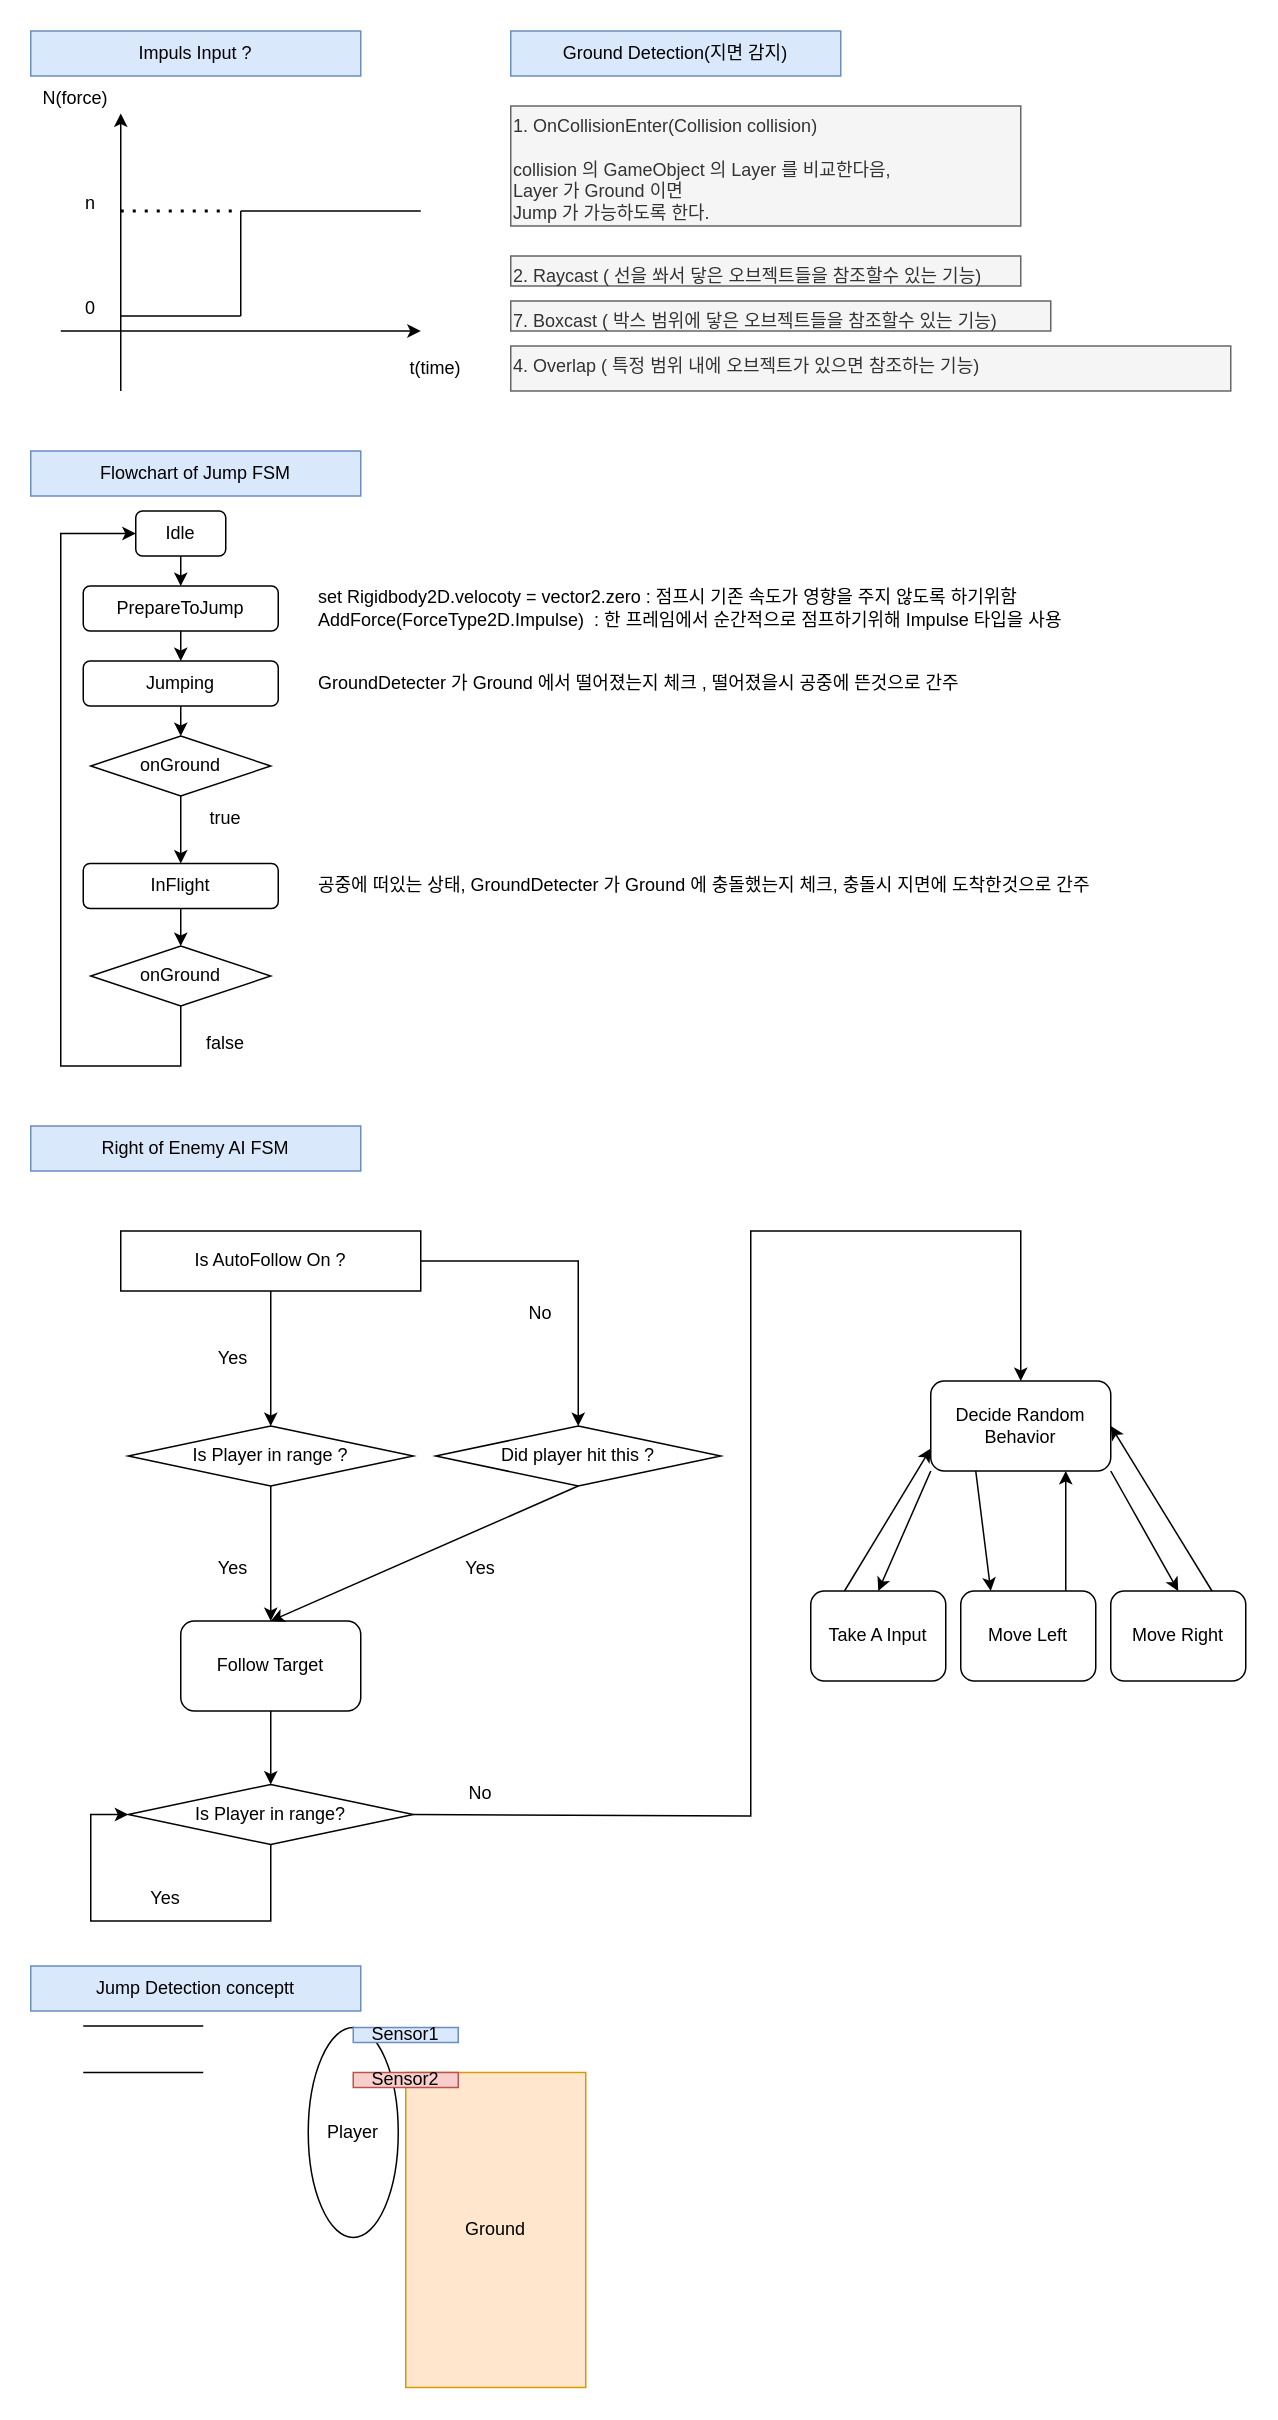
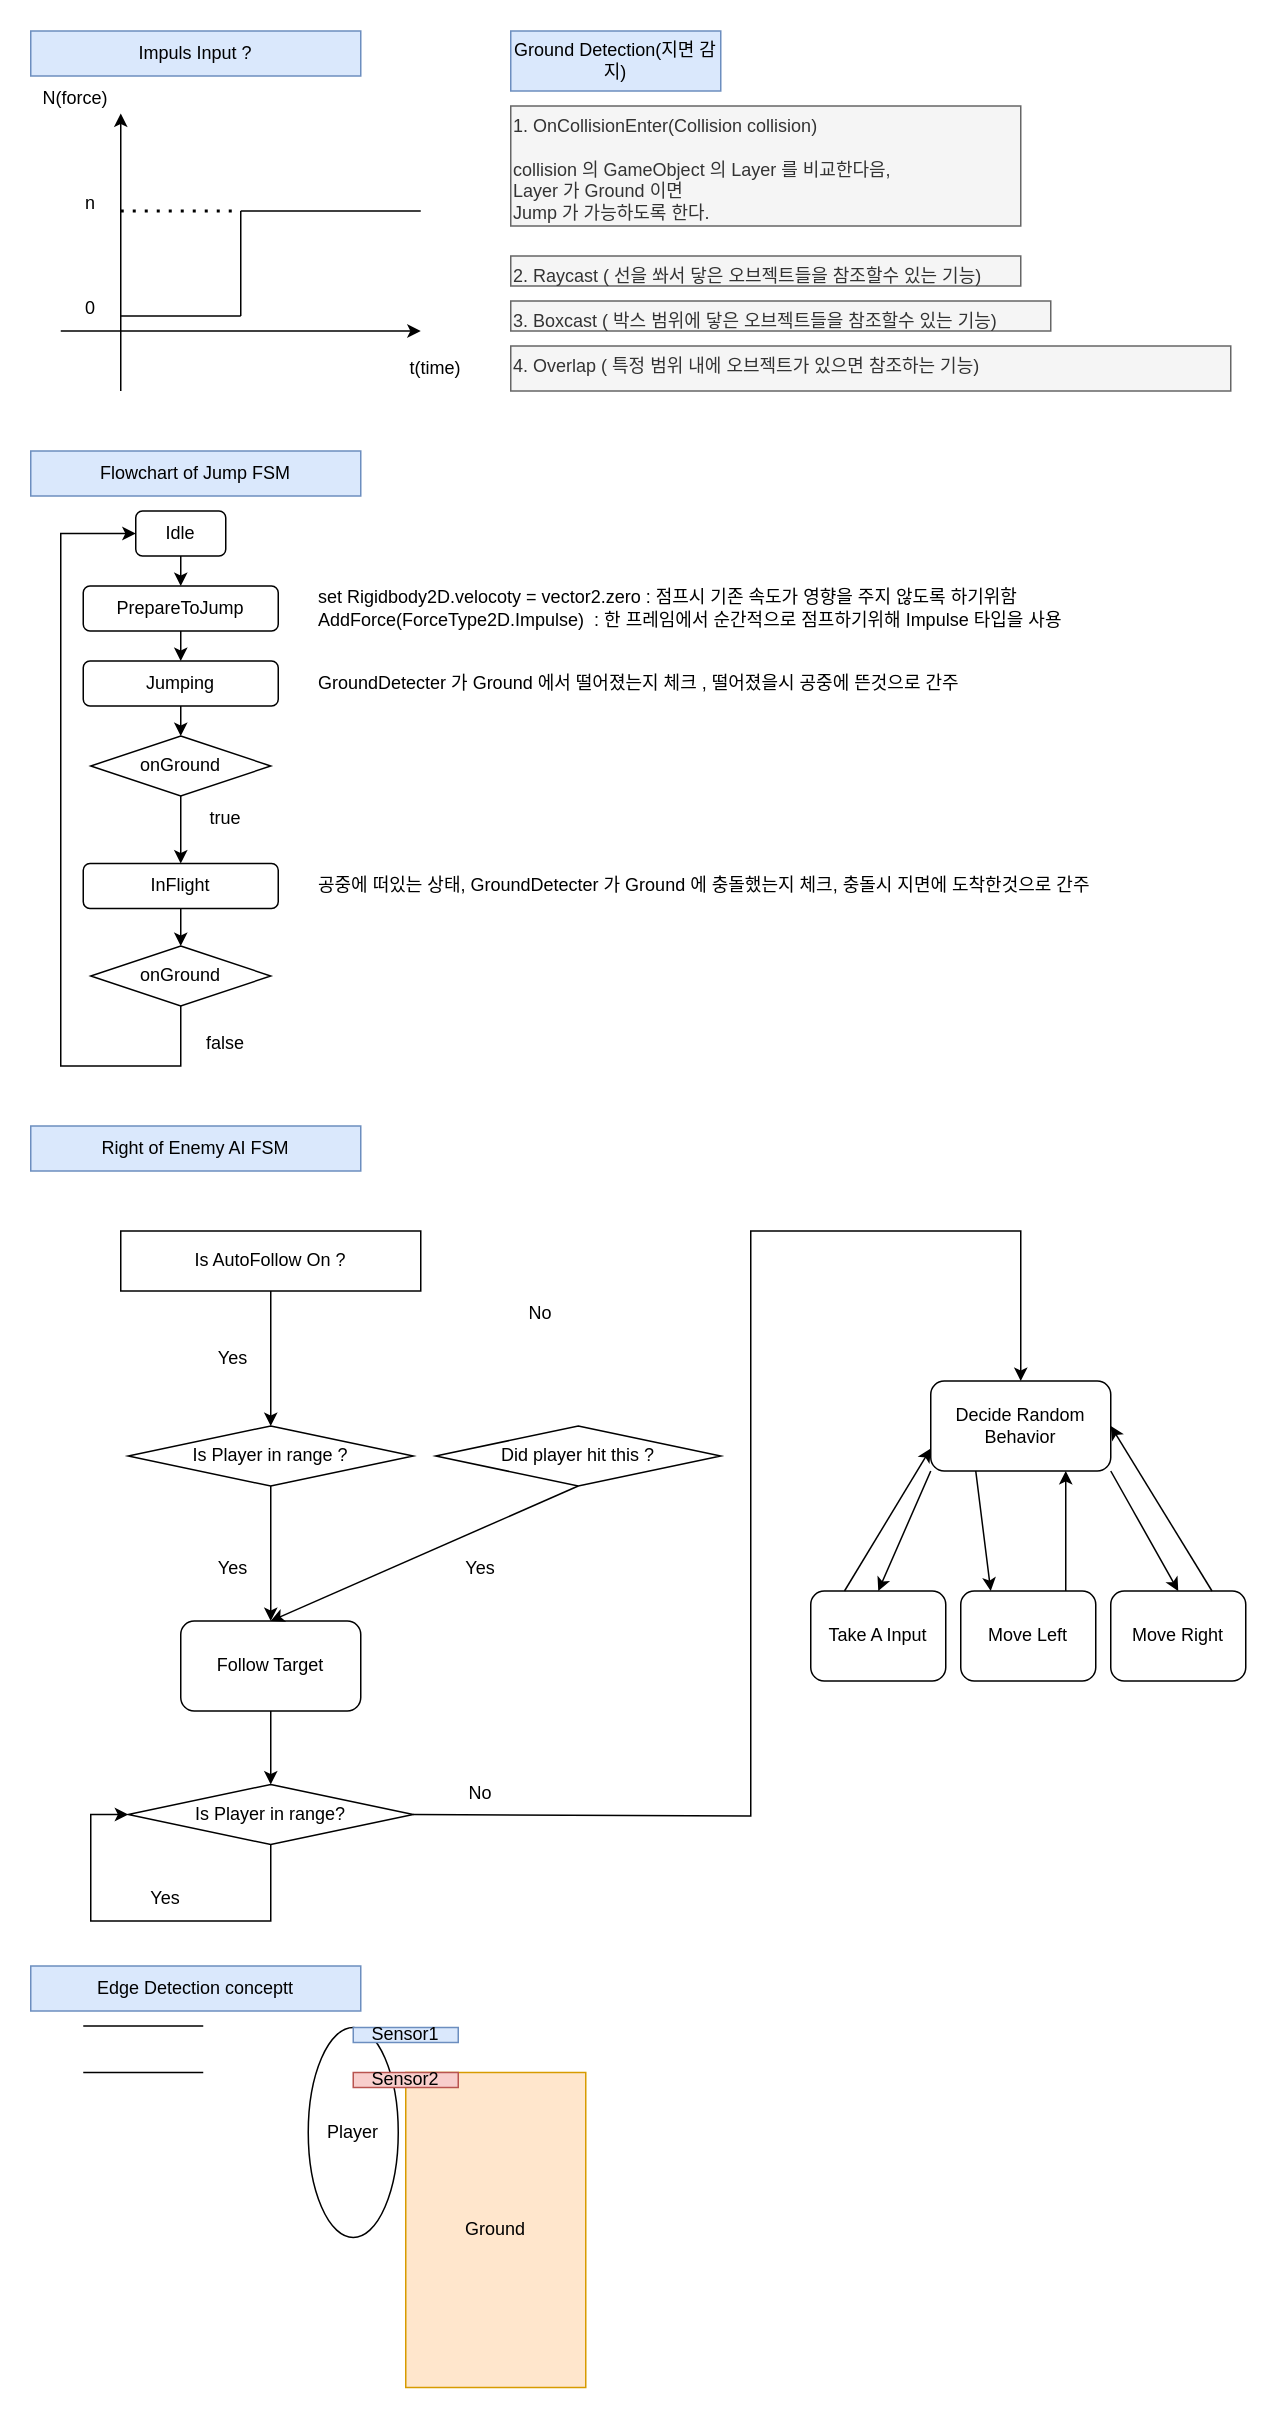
node "Ground Detection(지면 감지)": size 330x45 -> 210x60
node "7. Boxcast ( 박스 범위에 닿은 오브젝트들을 참조할수 있는 기능)": label "7. Boxcast ( 박스 범위에 닿은 오브젝트들을 참조할수 있는 기능)" -> "3. Boxcast ( 박스 범위에 닿은 오브젝트들을 참조할수 있는 기능)"
edge "Is AutoFollow On ?" -> "Did player hit this ?": removed
node "Jump Detection conceptt": label "Jump Detection conceptt" -> "Edge Detection conceptt"
